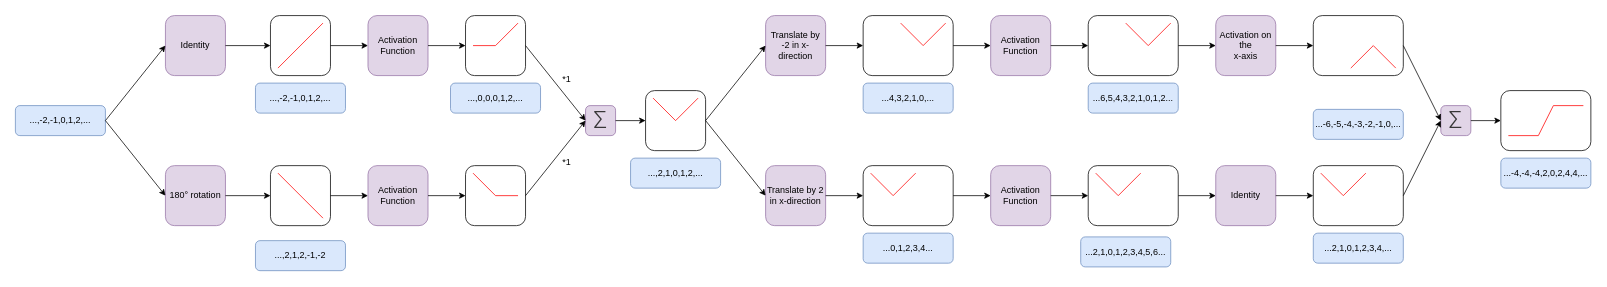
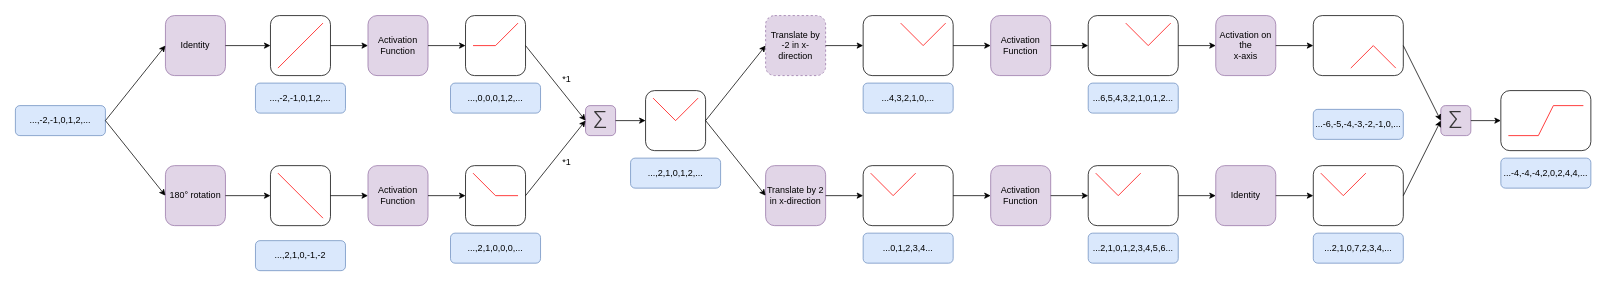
node "Translate by -2 in x-direction": style solid -> dashed
node "...,2,1,0,0,0,...": added
node "...2,1,0,1,2,3,4,...": label "...2,1,0,1,2,3,4,..." -> "...2,1,0,7,2,3,4,..."
node "...2,1,0,1,2,3,4,5,6...": moved (1125, 252) -> (1133, 248)
node "...,2,1,2,-1,-2": label "...,2,1,2,-1,-2" -> "...,2,1,0,-1,-2"
